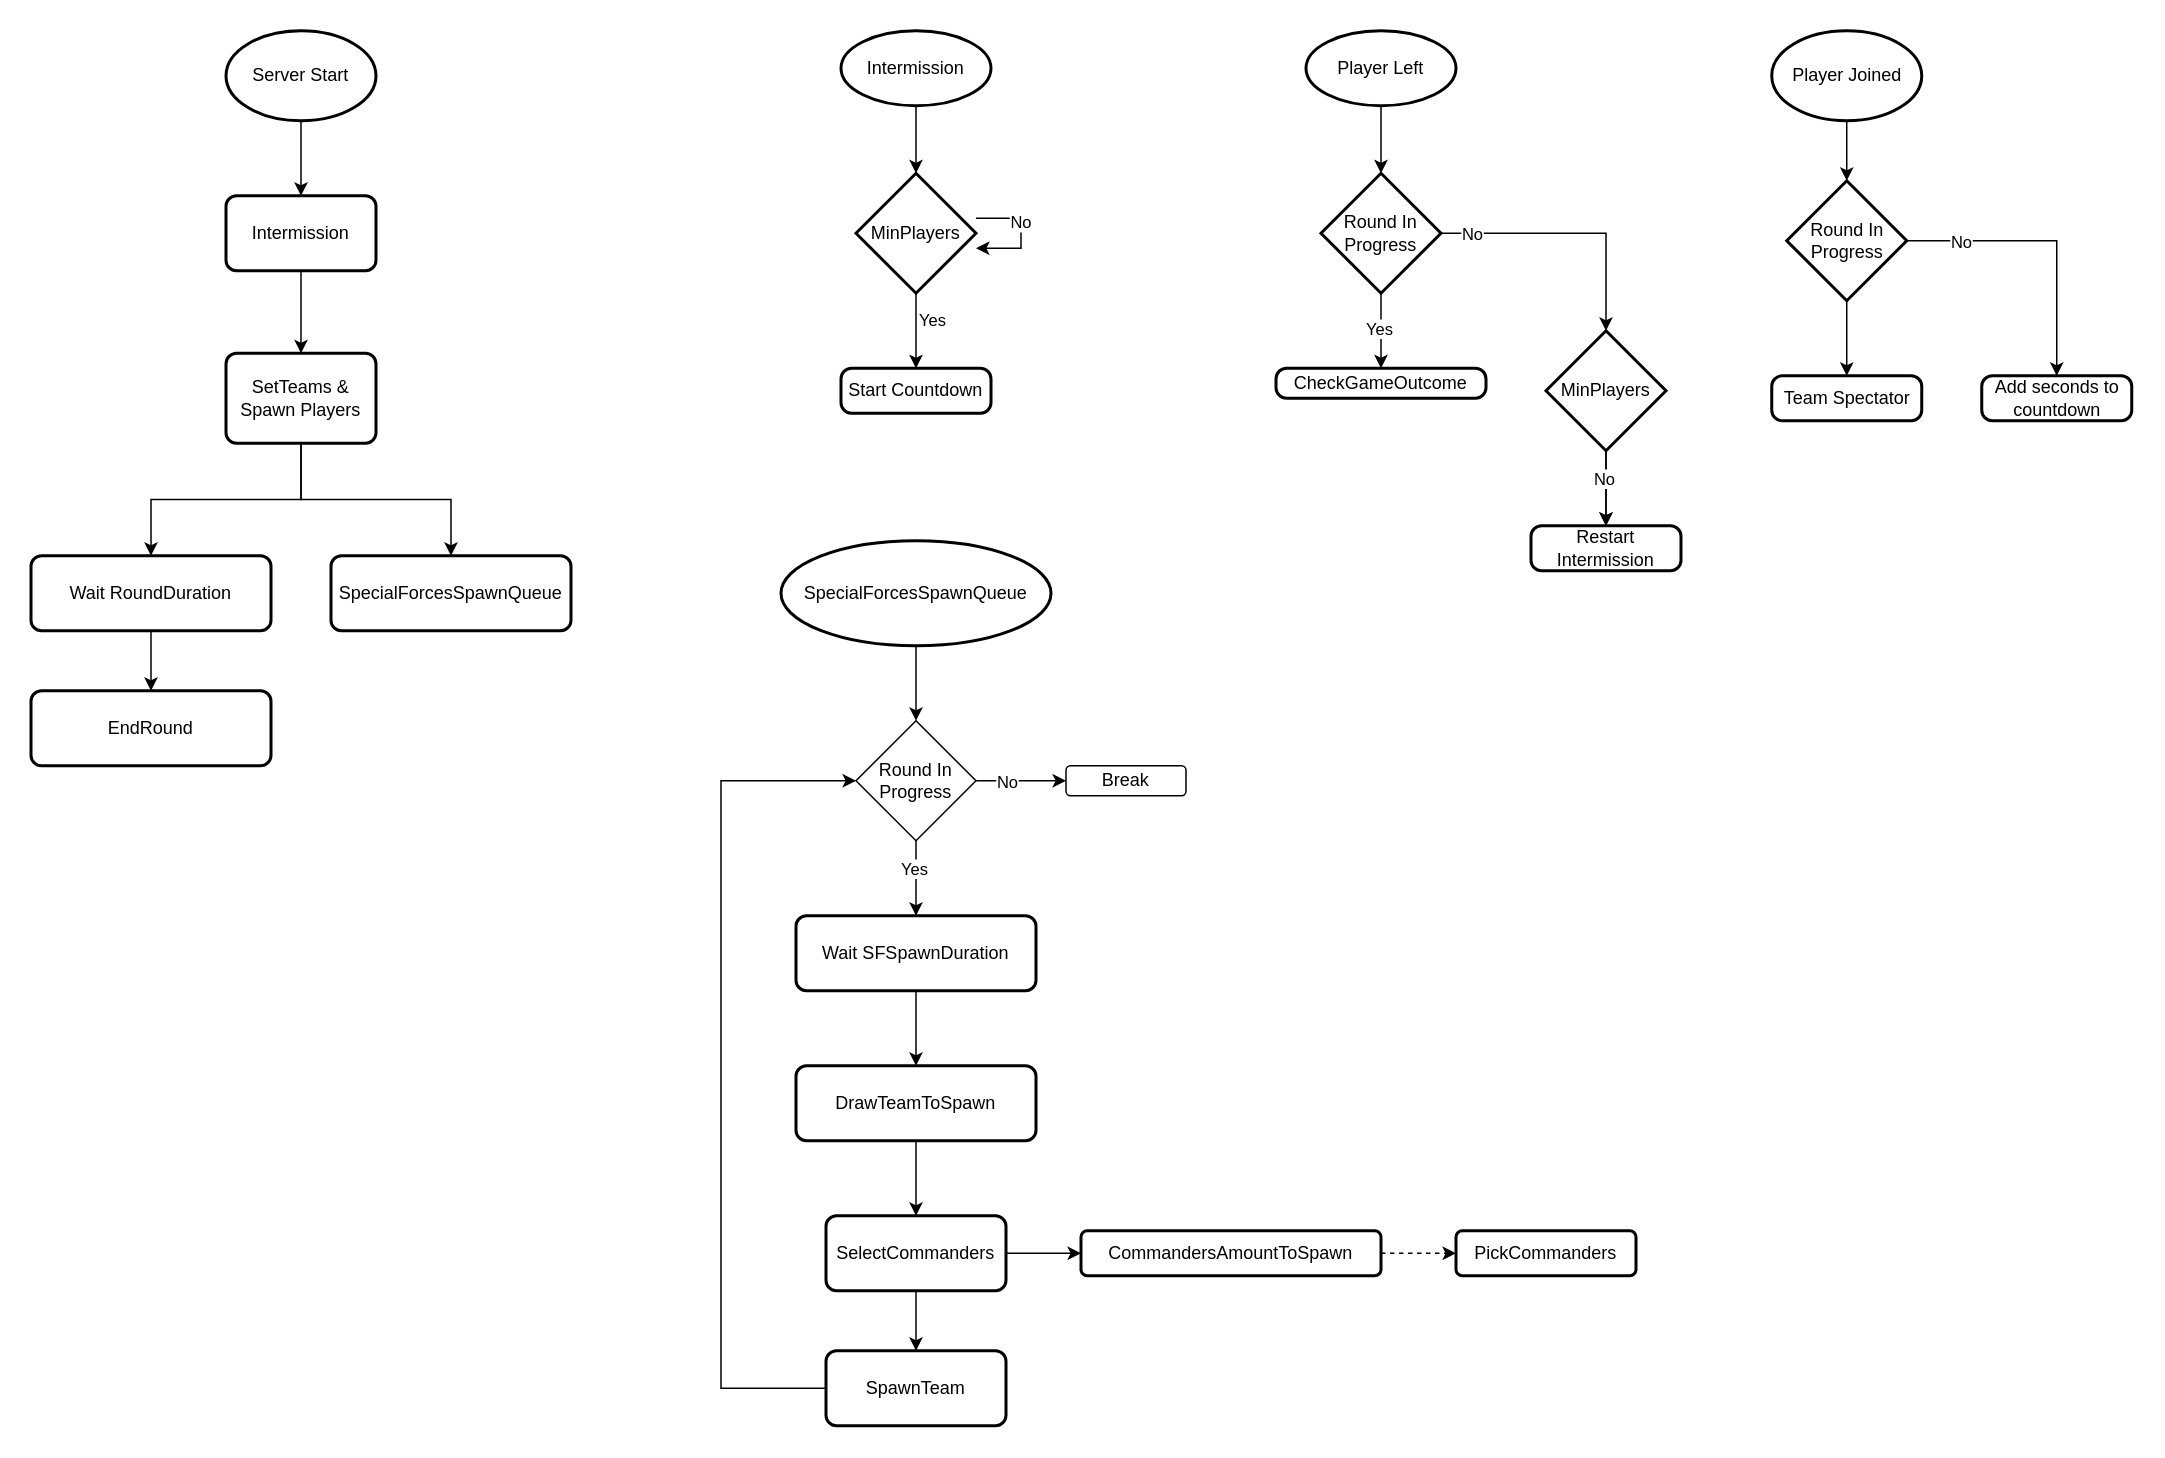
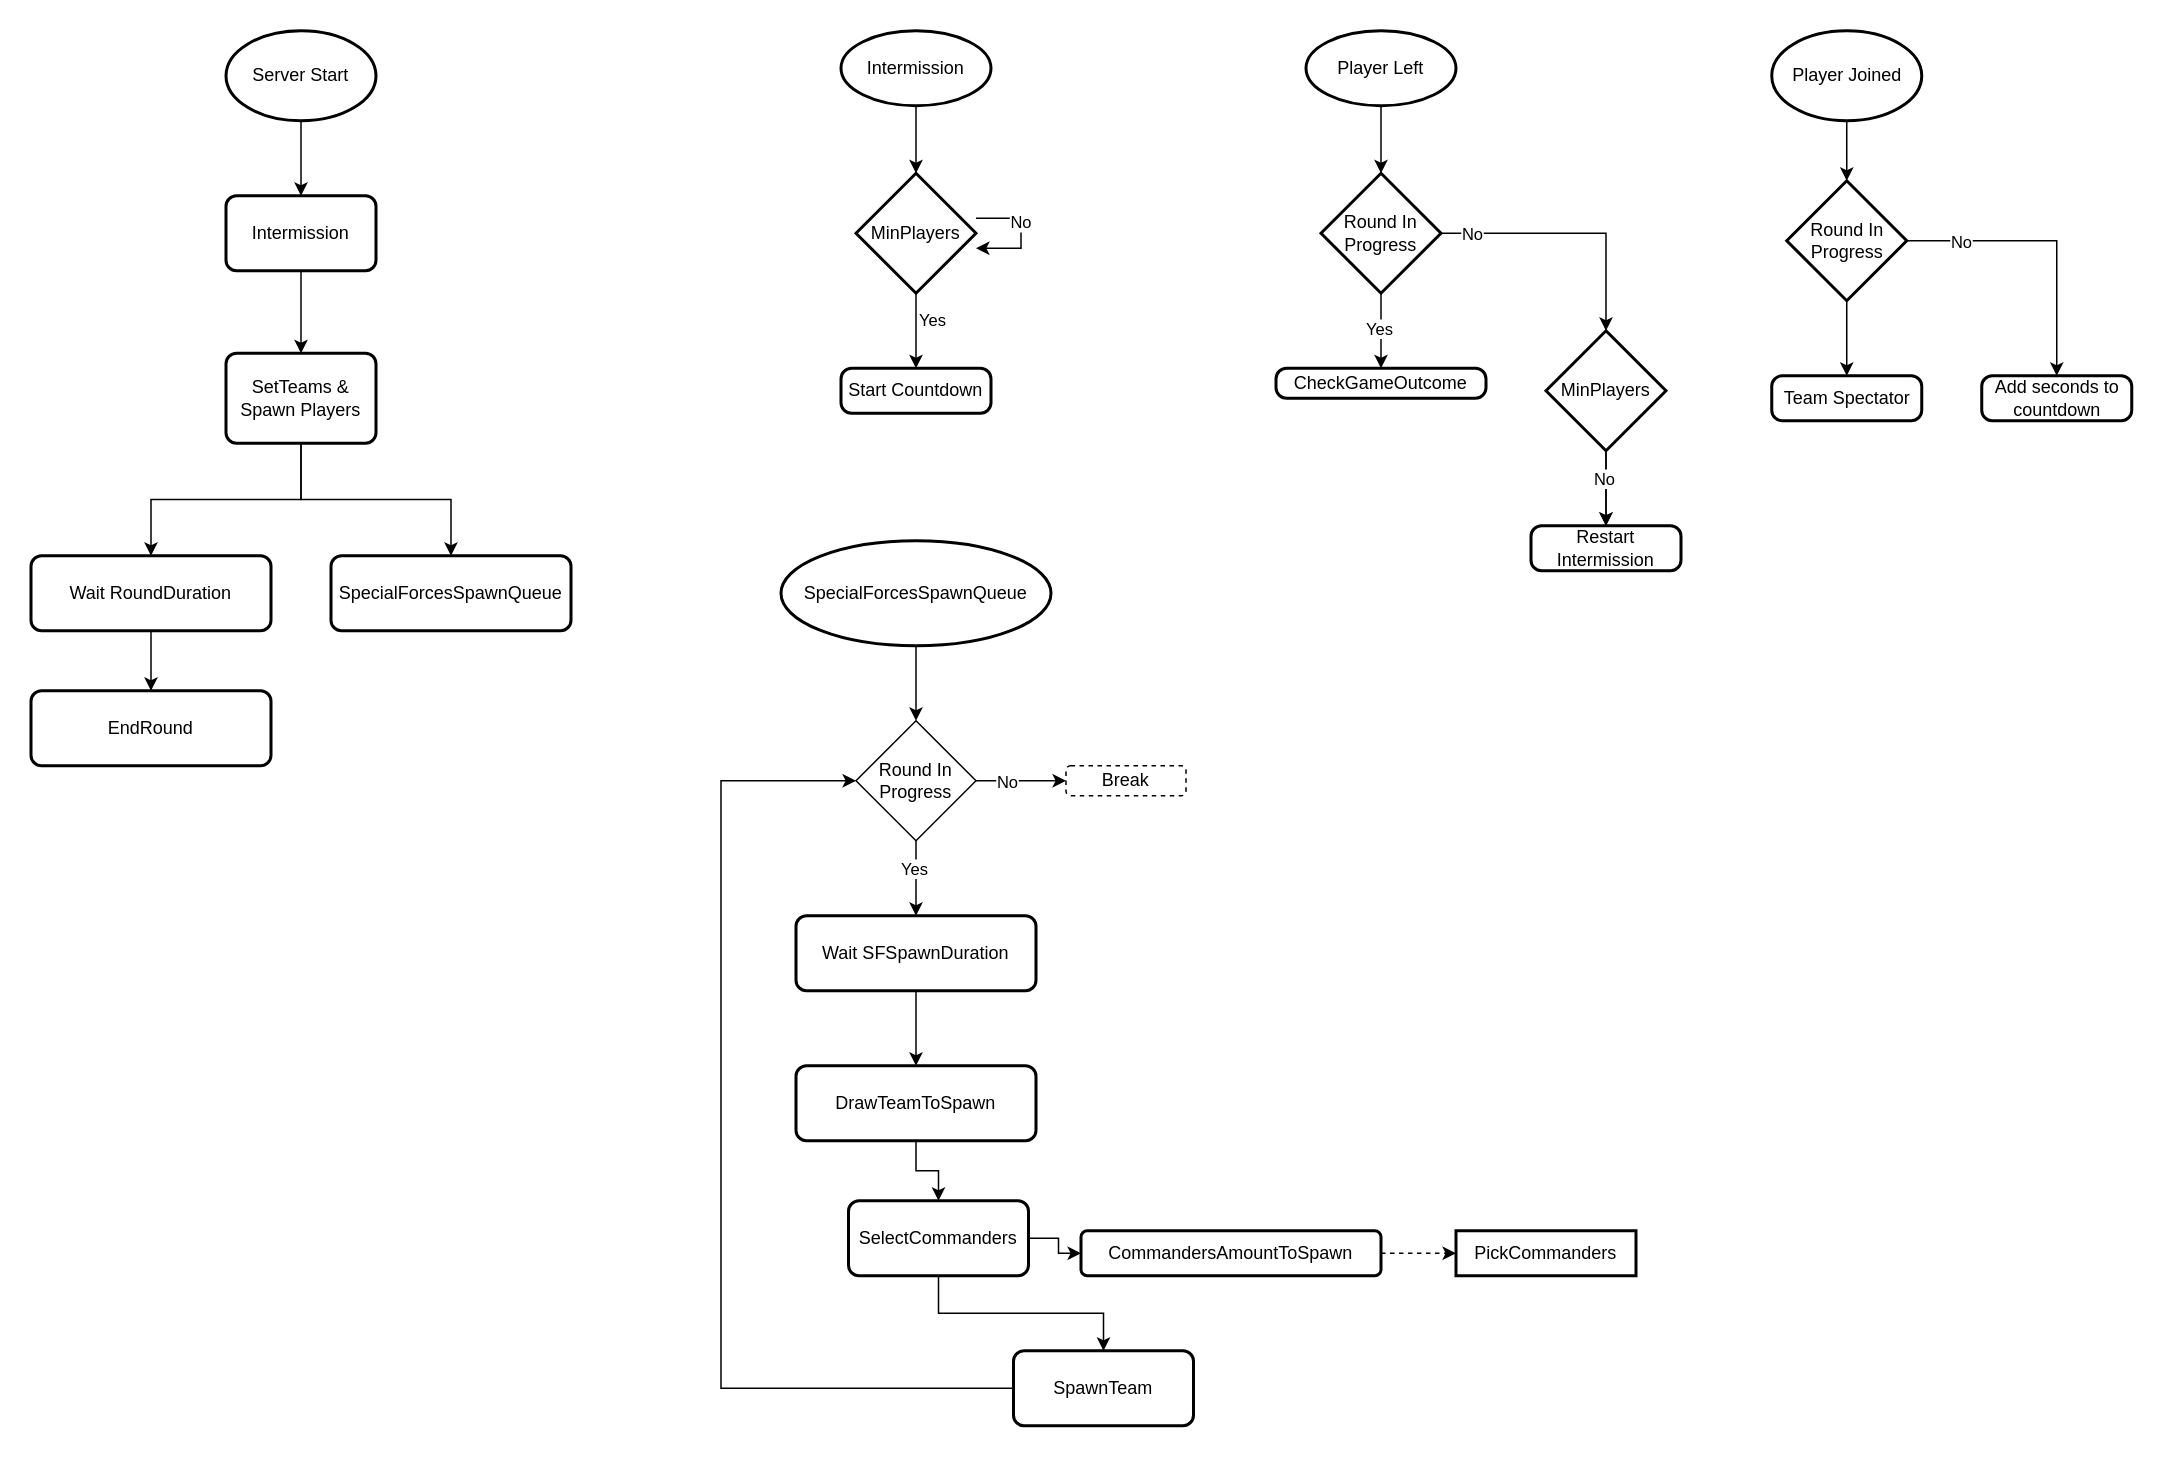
node "Break": style solid -> dashed
node "SelectCommanders": moved (916, 1253) -> (938, 1238)
node "PickCommanders": shape rounded rectangle -> rectangle
node "SpawnTeam": moved (916, 1388) -> (1103, 1388)
